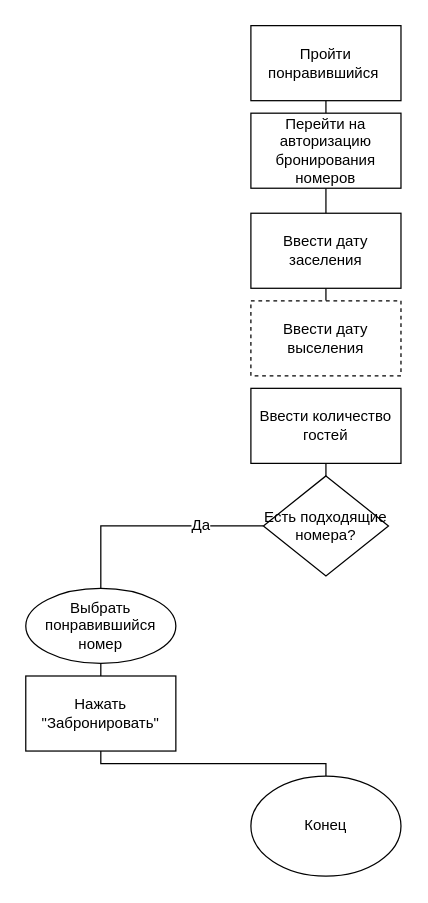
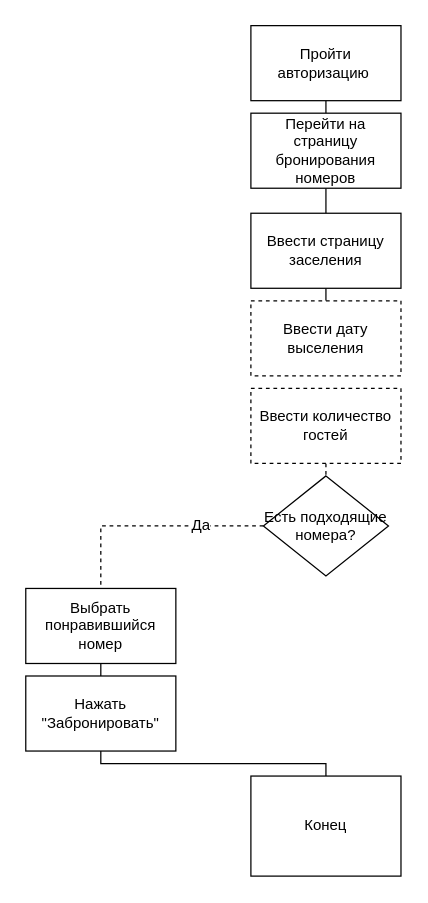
node "Пройти понравившийся": label "Пройти понравившийся" -> "Пройти авторизацию"
node "Перейти на авторизацию бронирования номеров": label "Перейти на авторизацию бронирования номеров" -> "Перейти на страницу бронирования номеров"
node "Ввести дату заселения": label "Ввести дату заселения" -> "Ввести страницу заселения"
node "Ввести количество гостей": style solid -> dashed
edge "Ввести количество гостей" -- "Есть подходящие номера?": style solid -> dashed
edge "Есть подходящие номера?" -- "Выбрать понравившийся номер": style solid -> dashed
node "Выбрать понравившийся номер": shape ellipse -> rectangle
node "Конец": shape ellipse -> rectangle
